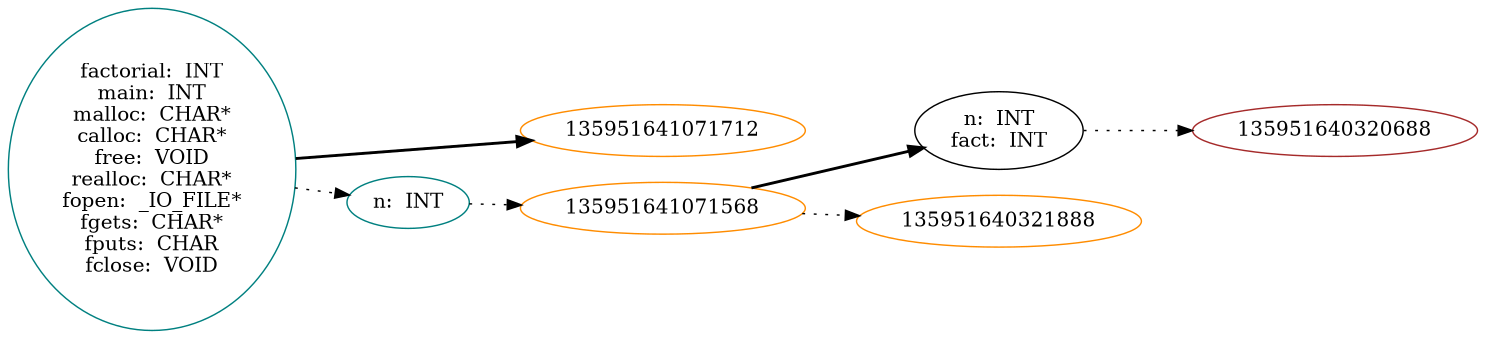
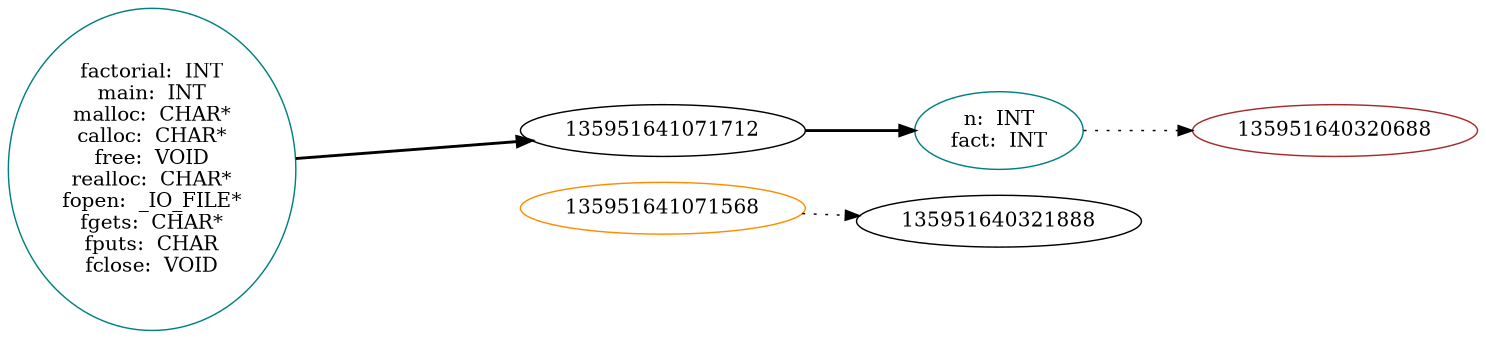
node "135951641071712": color darkorange -> black
node "n:  INT fact:  INT": color black -> teal
edge "135951641071568" -> "n:  INT fact:  INT": now "135951641071712" -> "n:  INT fact:  INT"
node "n:  INT": removed
node "135951640321888": color darkorange -> black
